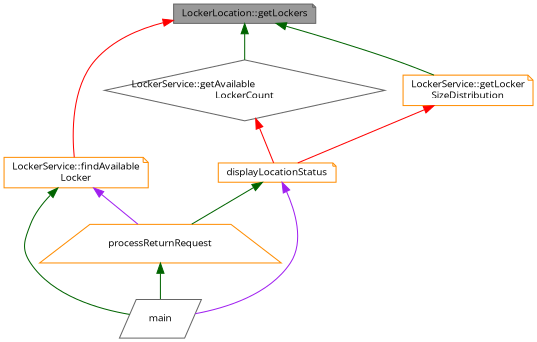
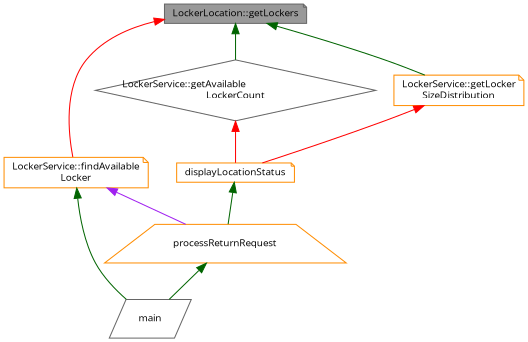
edge "main" -> "displayLocationStatus": removed
